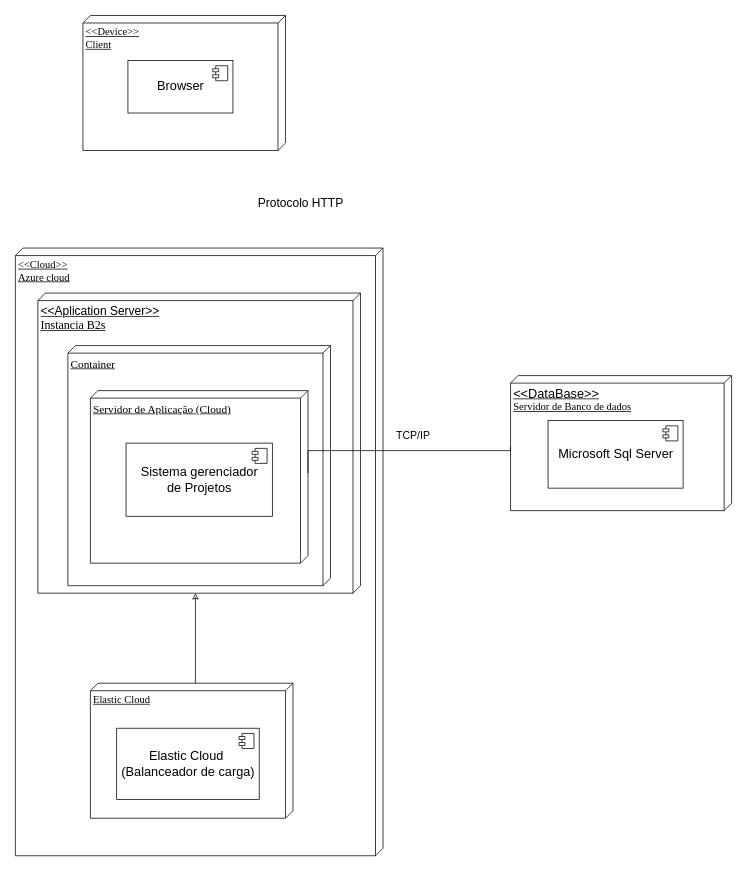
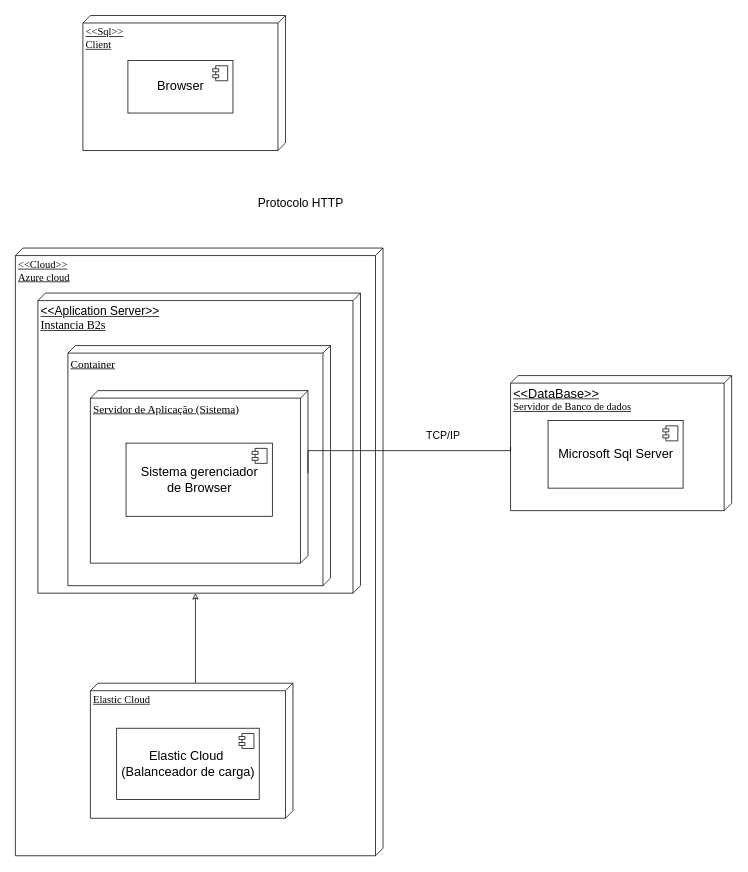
node "<<Device>> Client": label "<<Device>> Client" -> "<<Sql>> Client"
node "Servidor de Aplicação (Cloud)": label "Servidor de Aplicação (Cloud)" -> "Servidor de Aplicação (Sistema)"
node "TCP/IP": moved (413, 435) -> (443, 435)
node "Sistema gerenciador de Projetos": label "Sistema gerenciador de Projetos" -> "Sistema gerenciador de Browser"
